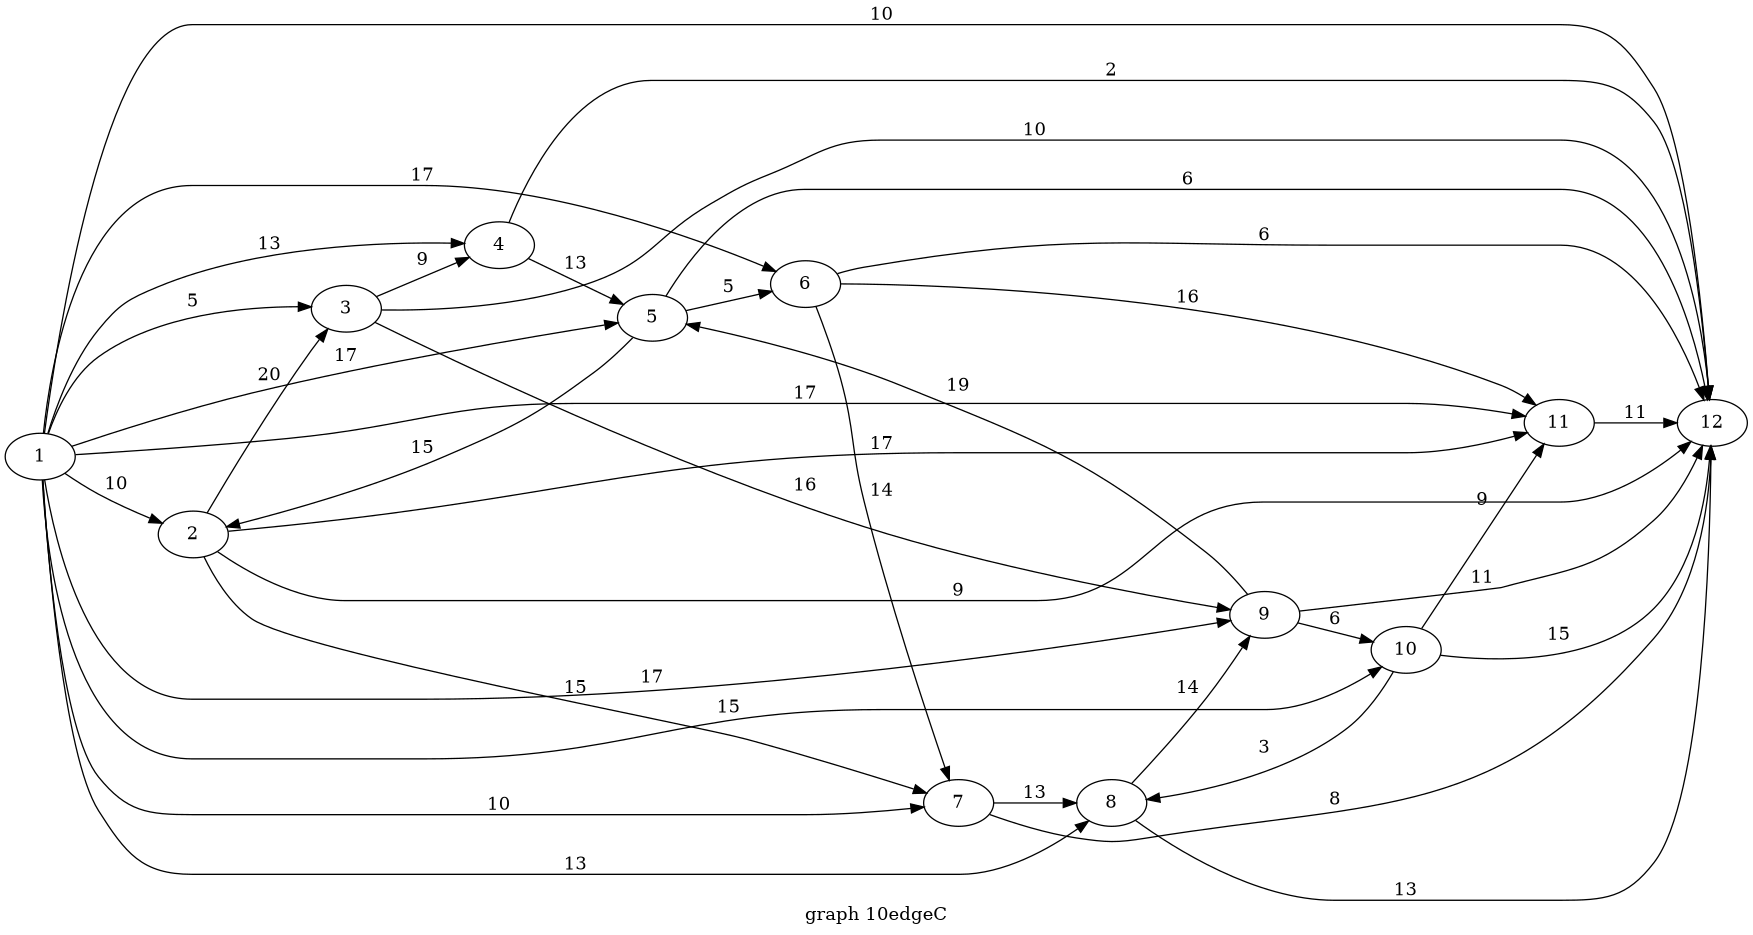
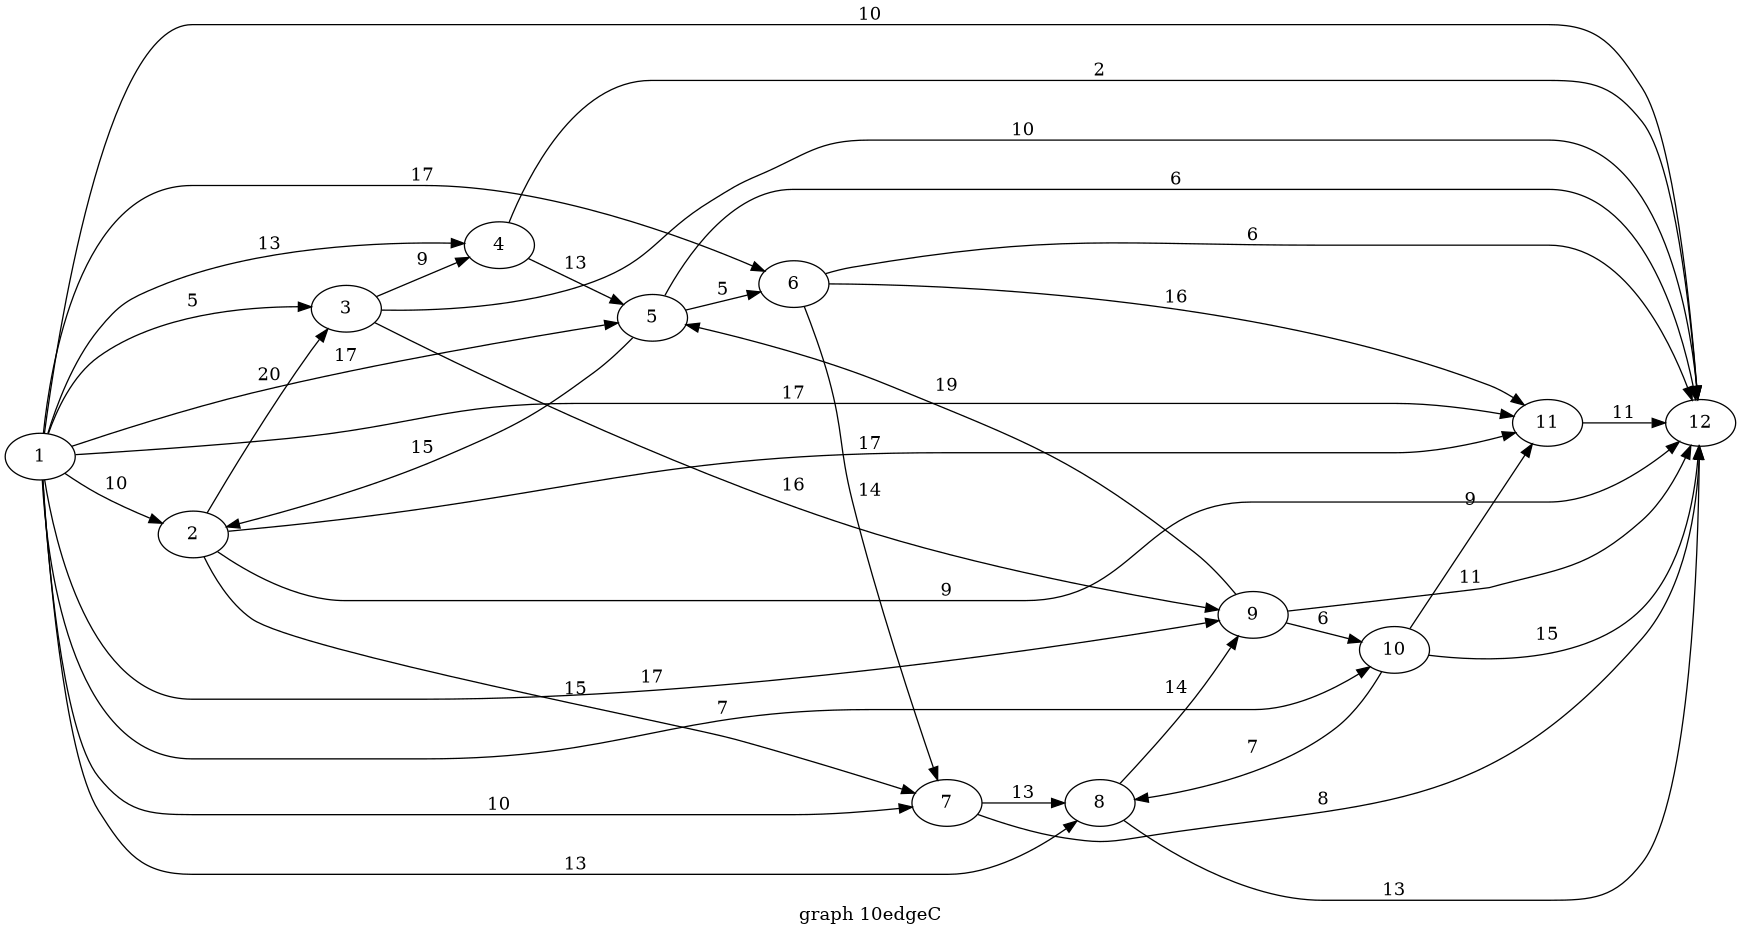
edge "1" -> "10": label " 15 " -> " 7 "
edge "10" -> "8": label " 3 " -> " 7 "
